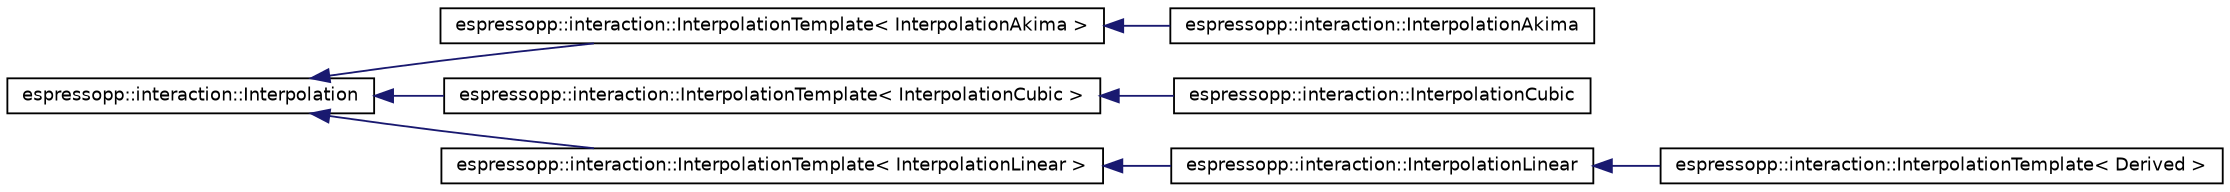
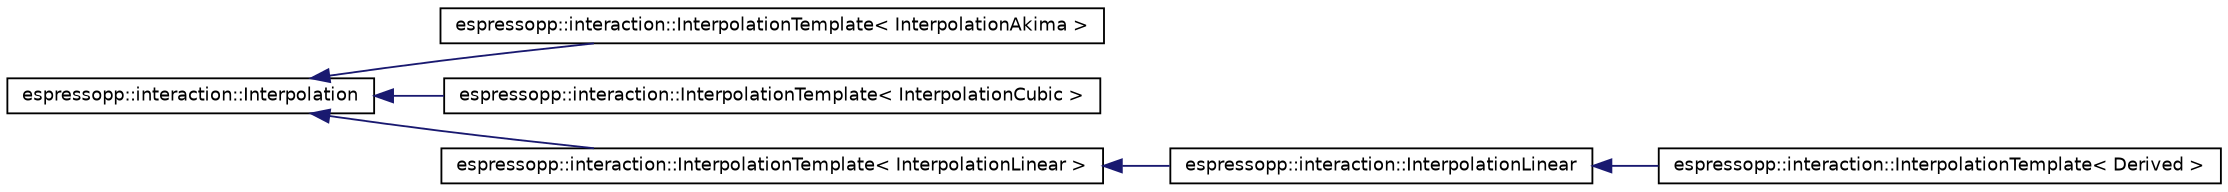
node "espressopp::interaction::InterpolationAkima": removed
node "espressopp::interaction::InterpolationCubic": removed
